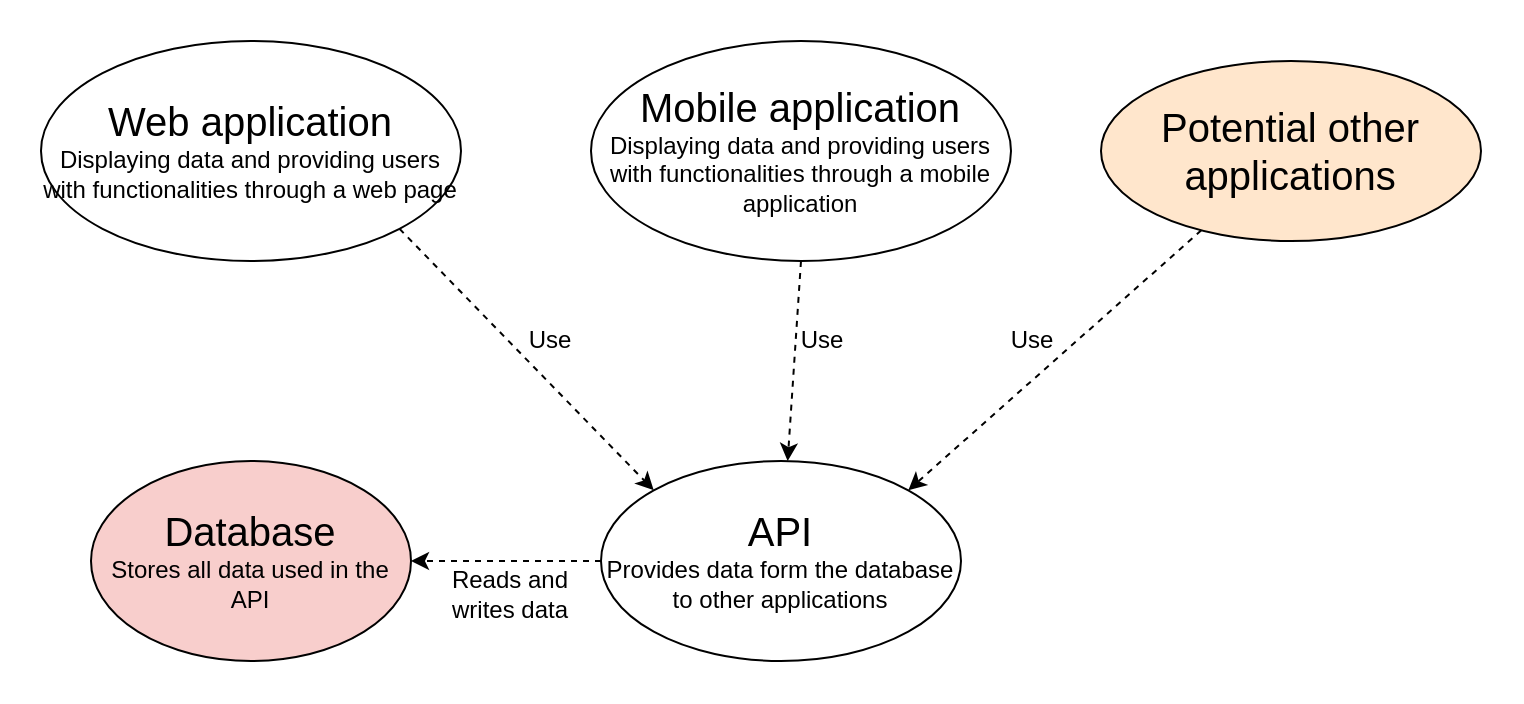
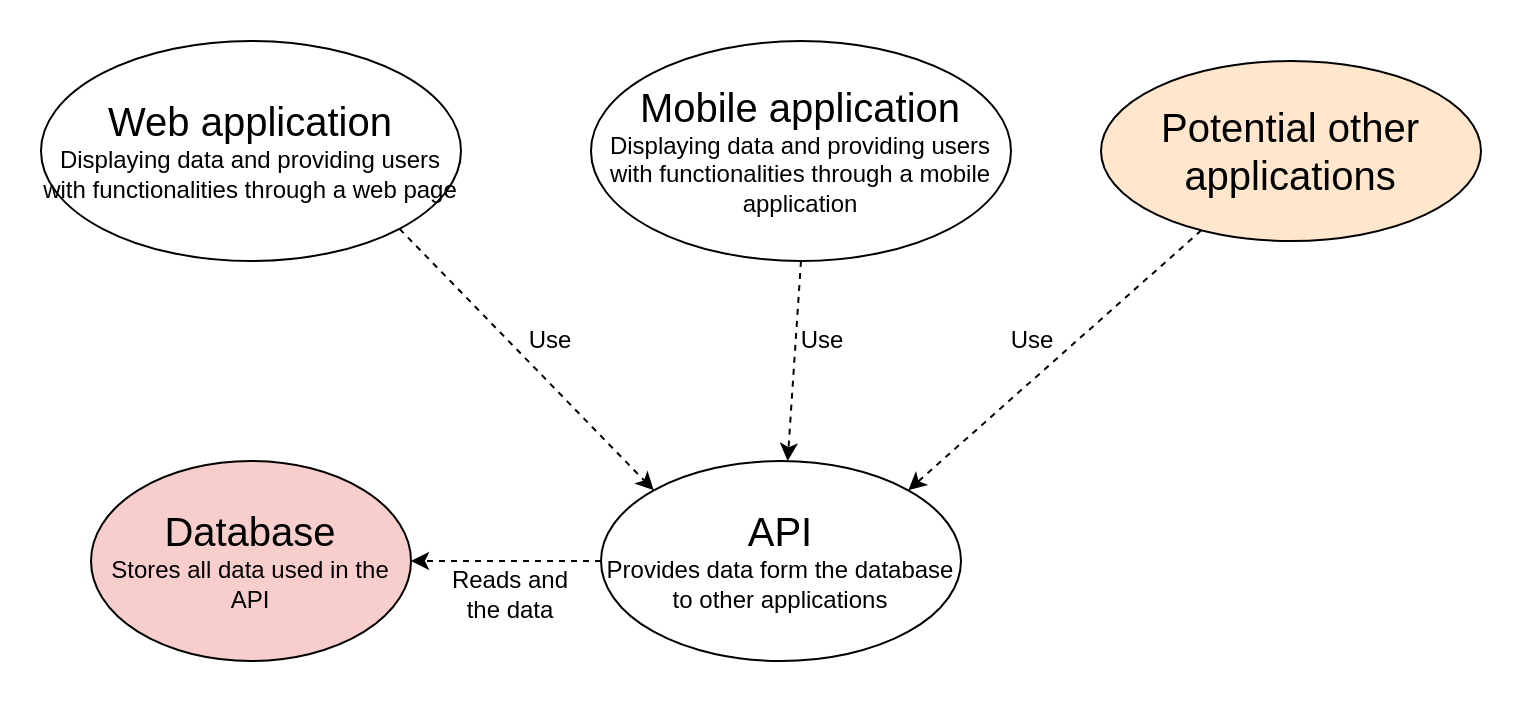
node "Reads and writes data": label "Reads and writes data" -> "Reads and the data"
